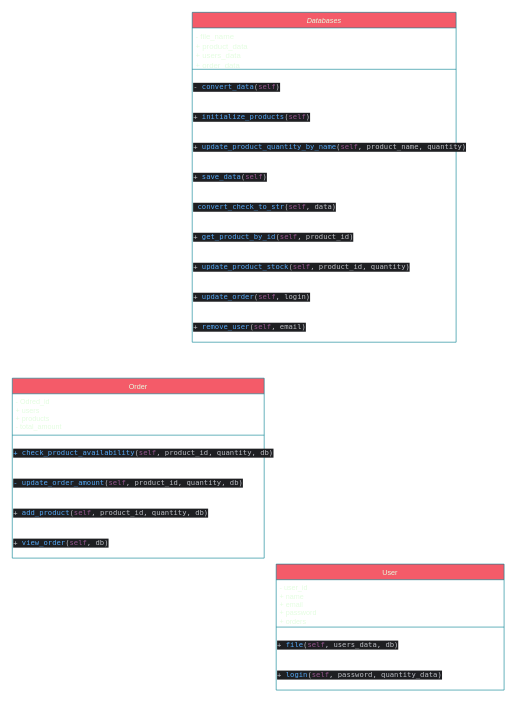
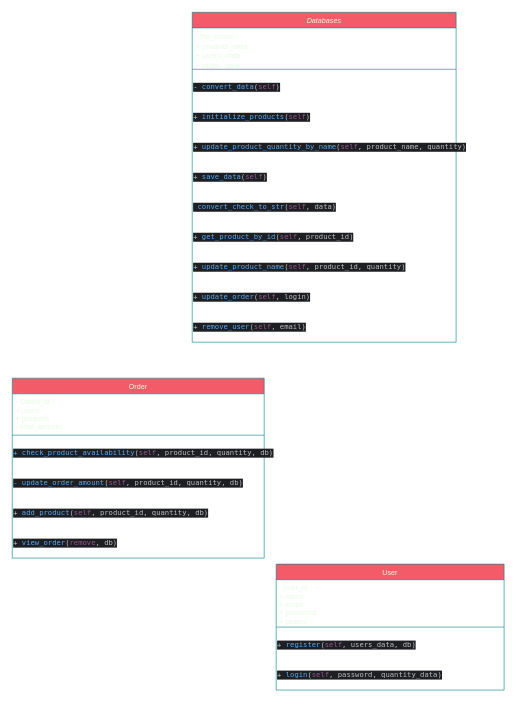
node "+ update_product_stock(self, product_id, quantity)": label "+ update_product_stock(self, product_id, quantity)" -> "+ update_product_name(self, product_id, quantity)"
node "+ view_order(self, db)": label "+ view_order(self, db)" -> "+ view_order(remove, db)"
node "+ file(self, users_data, db)": label "+ file(self, users_data, db)" -> "+ register(self, users_data, db)"
